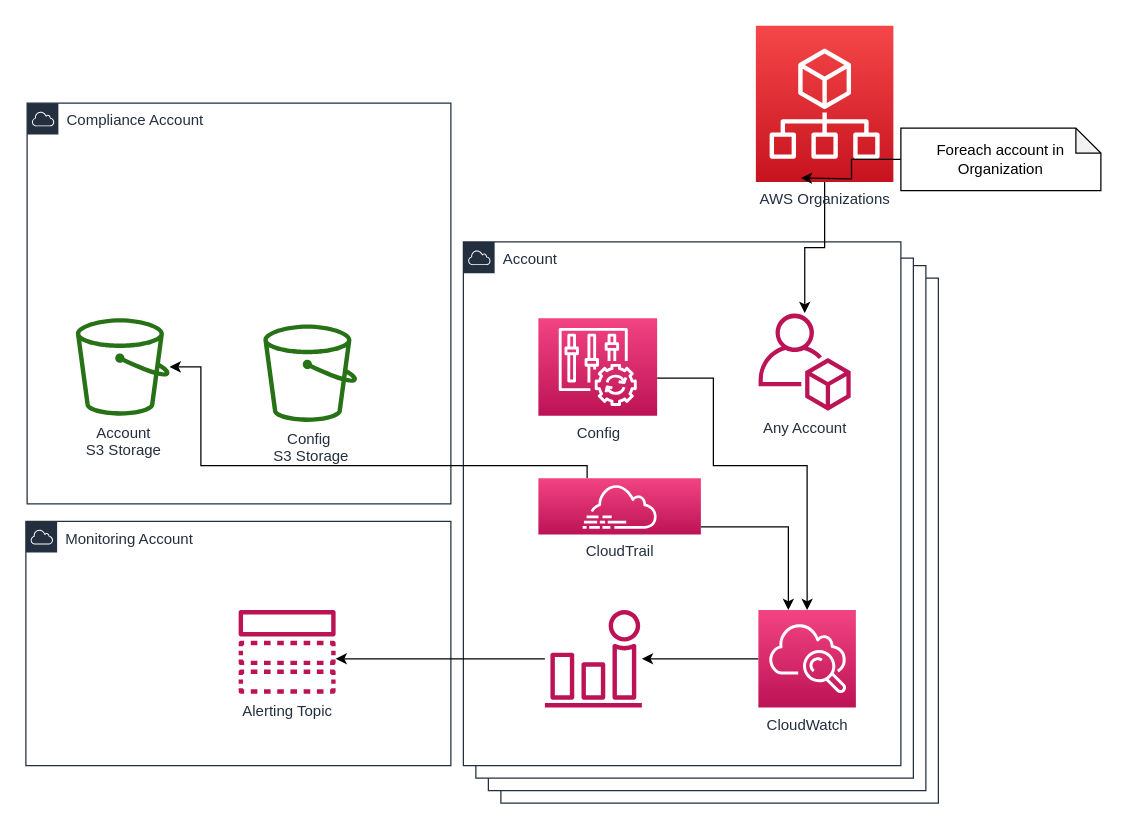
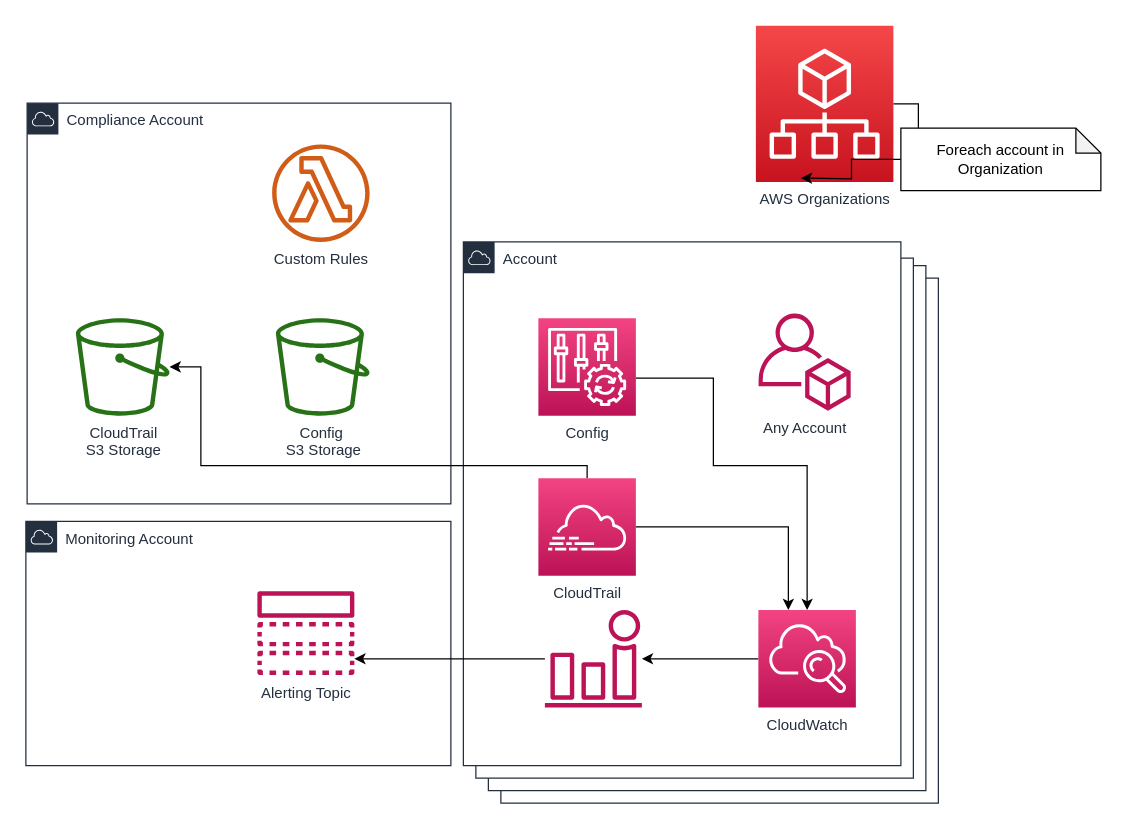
node "Custom Rules": added
edge "AWS Organizations" -> "Any Account": now "AWS Organizations" -> "Foreach account in Organization"
node "Config": size 119x98 -> 98x98
node "Config S3 Storage": moved (310, 373) -> (323, 367)
node "Account S3 Storage": label "Account S3 Storage" -> "CloudTrail S3 Storage"
node "CloudTrail": size 163x56 -> 98x98
node "Alerting Topic": moved (287, 652) -> (306, 633)
